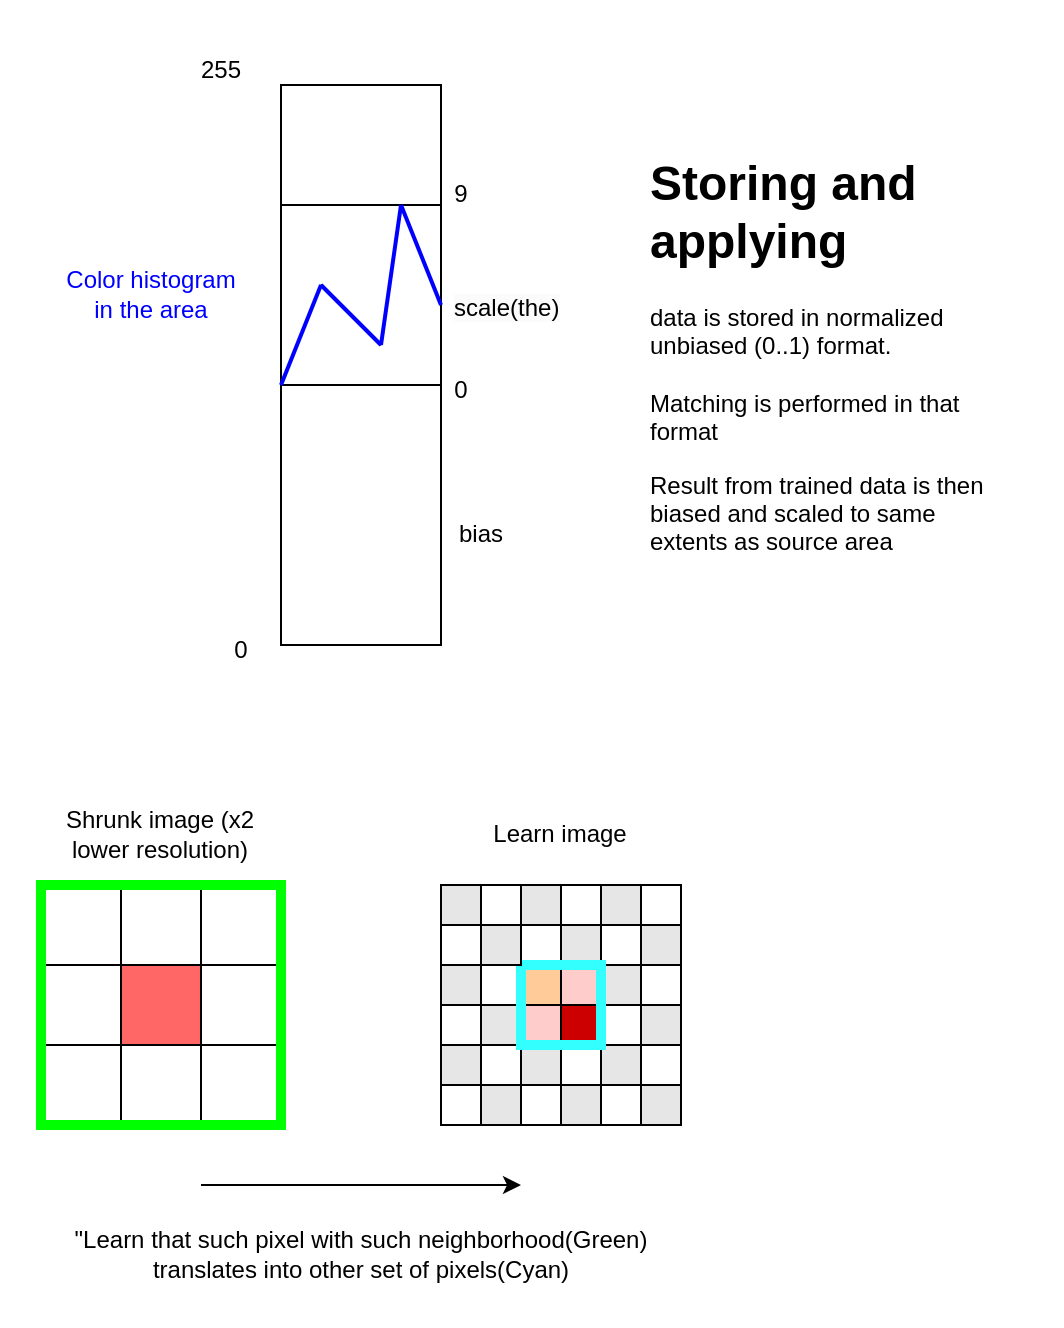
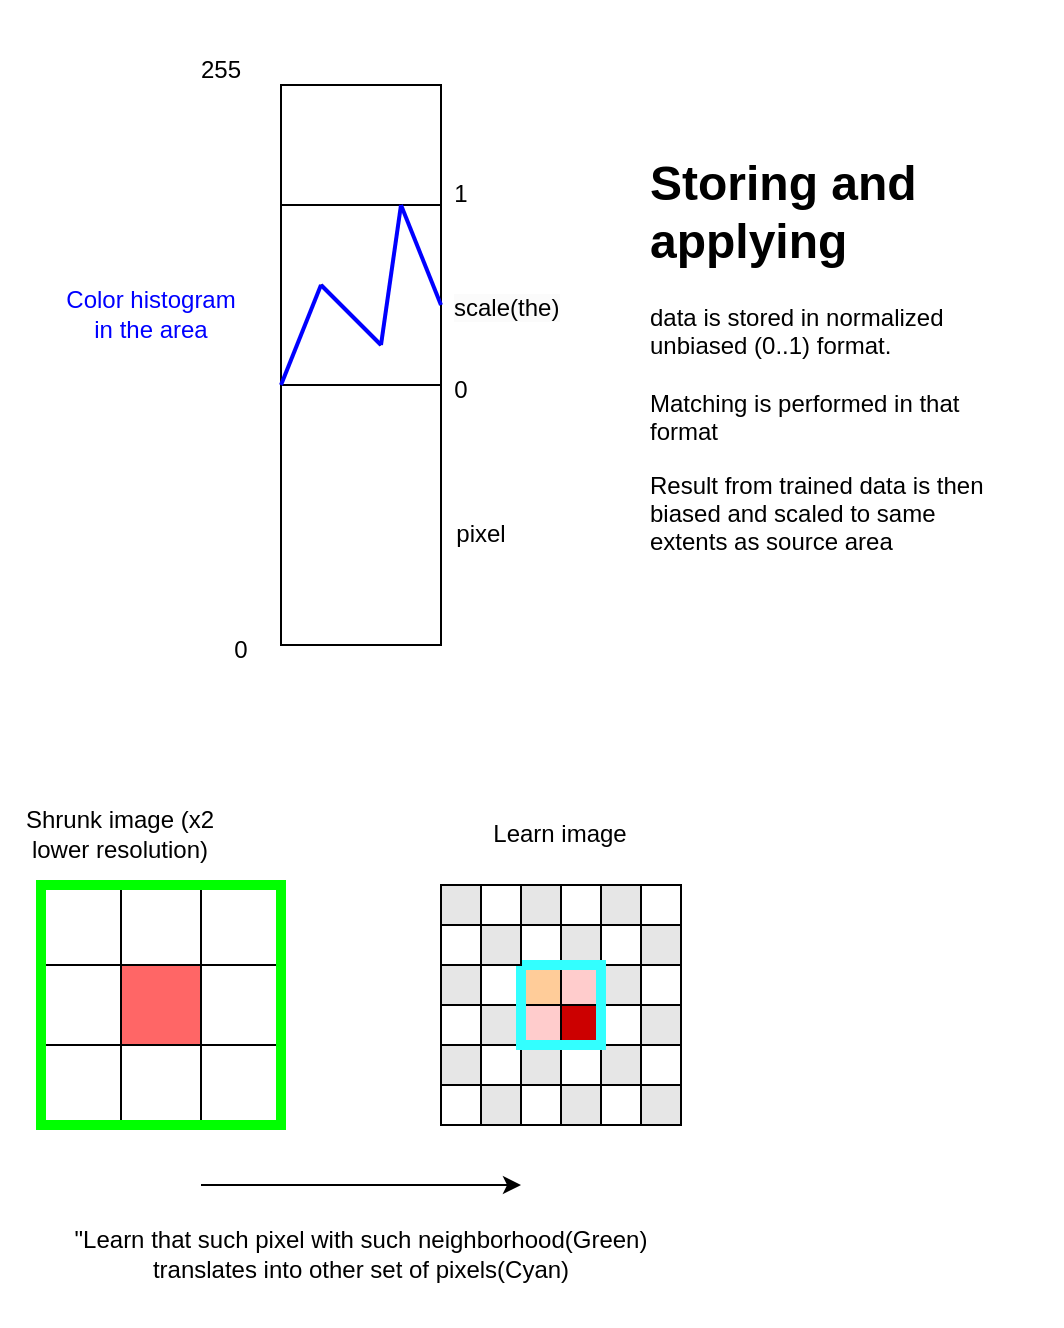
node "9": label "9" -> "1"
node "Color histogram in the area": moved (151, 295) -> (151, 315)
node "bias": label "bias" -> "pixel"
node "Shrunk image (x2 lower resolution)": moved (161, 835) -> (121, 835)
